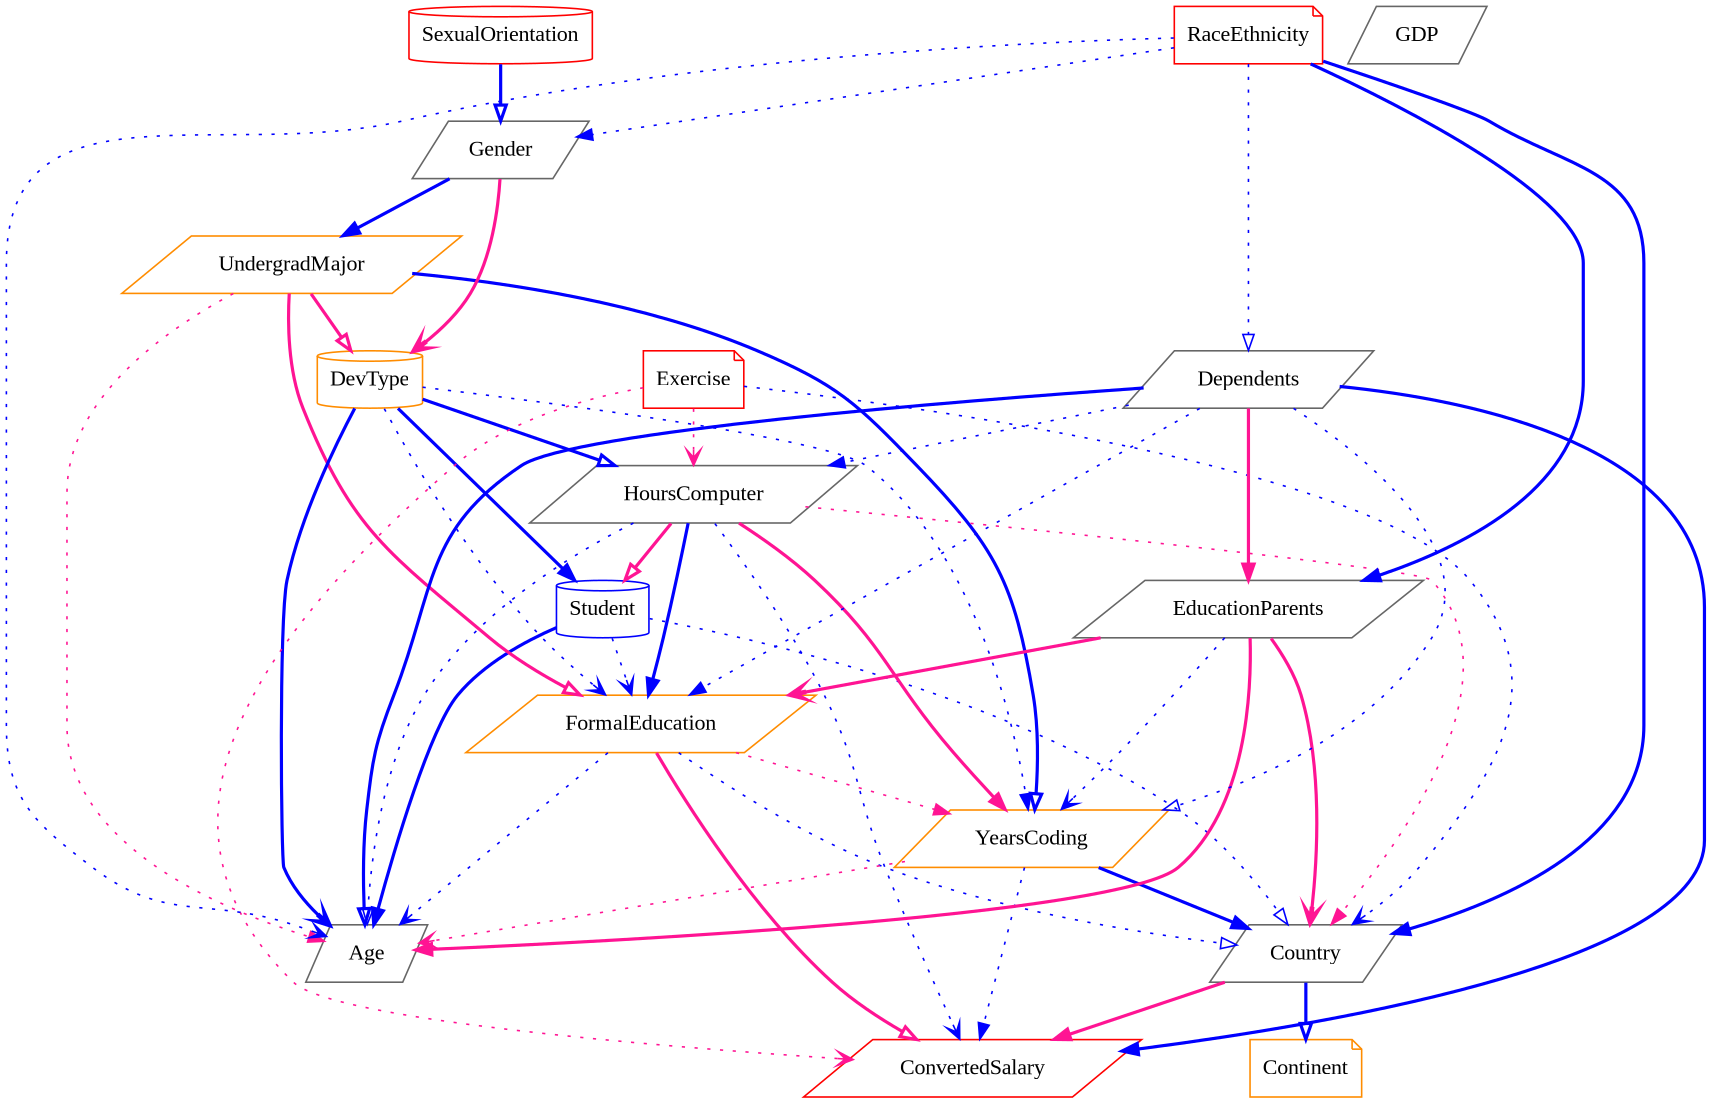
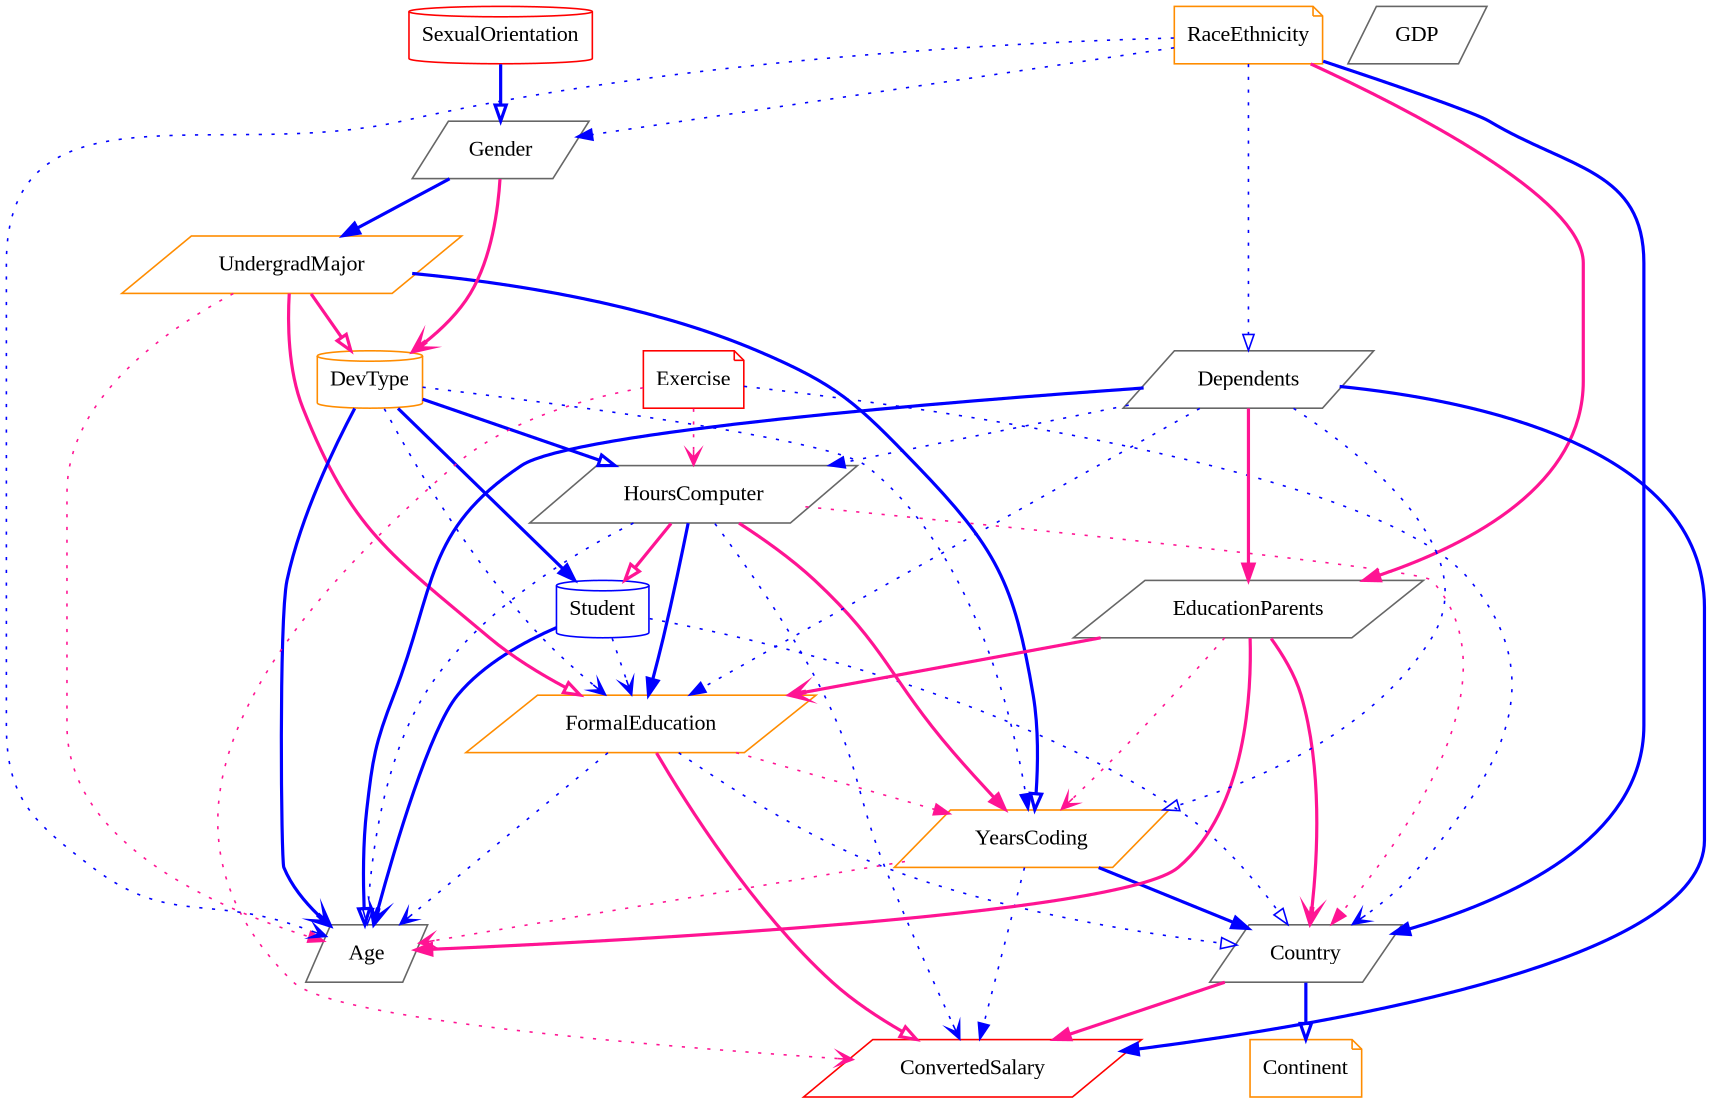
node "RaceEthnicity": color red -> darkorange
edge "RaceEthnicity" -> "EducationParents": color blue -> deeppink
edge "EducationParents" -> "YearsCoding": color blue -> deeppink
edge "Student" -> "Age": arrowhead normal -> vee
